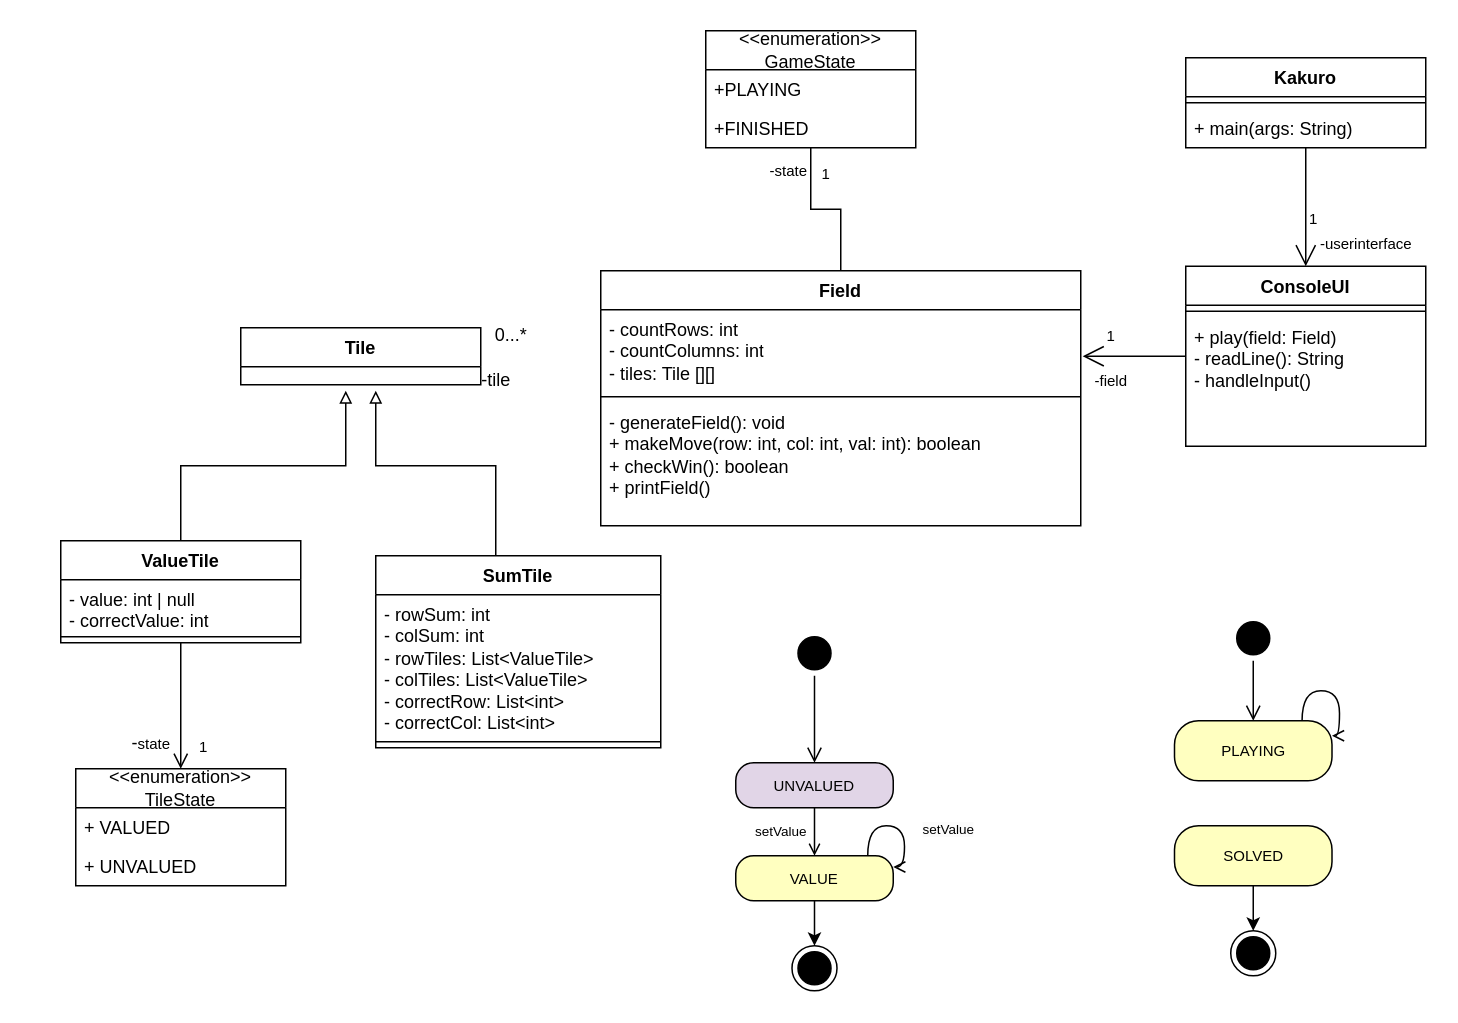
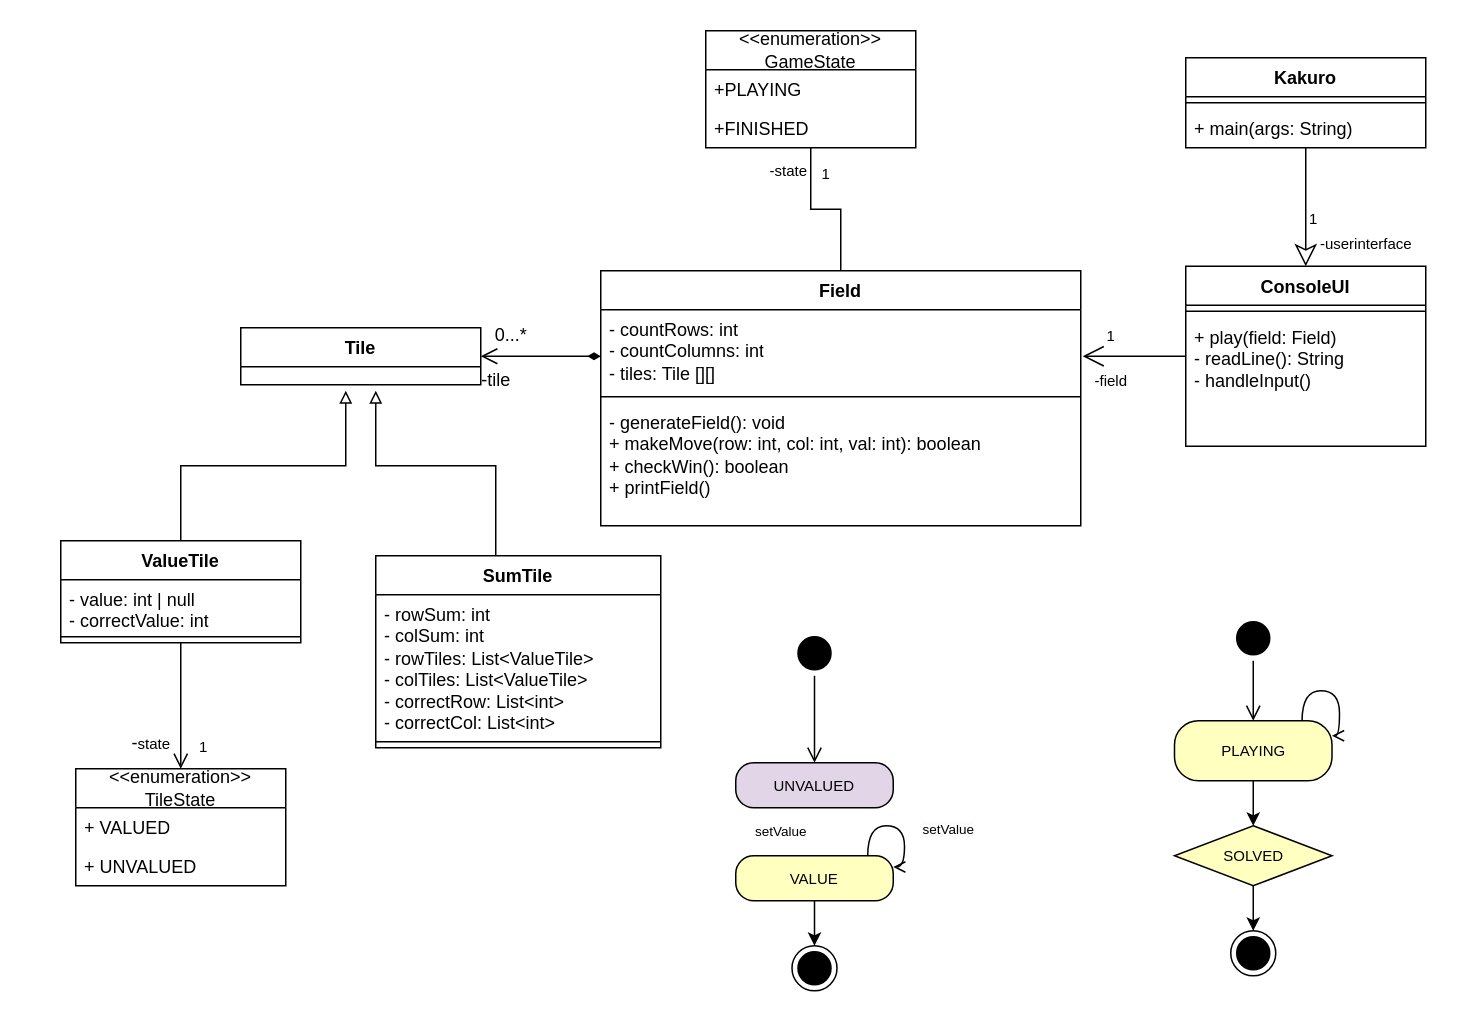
edge "Kakuro" -> "ConsoleUI": arrowhead open -> classic
edge "Tile" -- "Field": added
edge "PLAYING" -> "SOLVED": added
edge "UNVALUED" -> "VALUE": removed
node "SOLVED": shape rounded rectangle -> diamond
